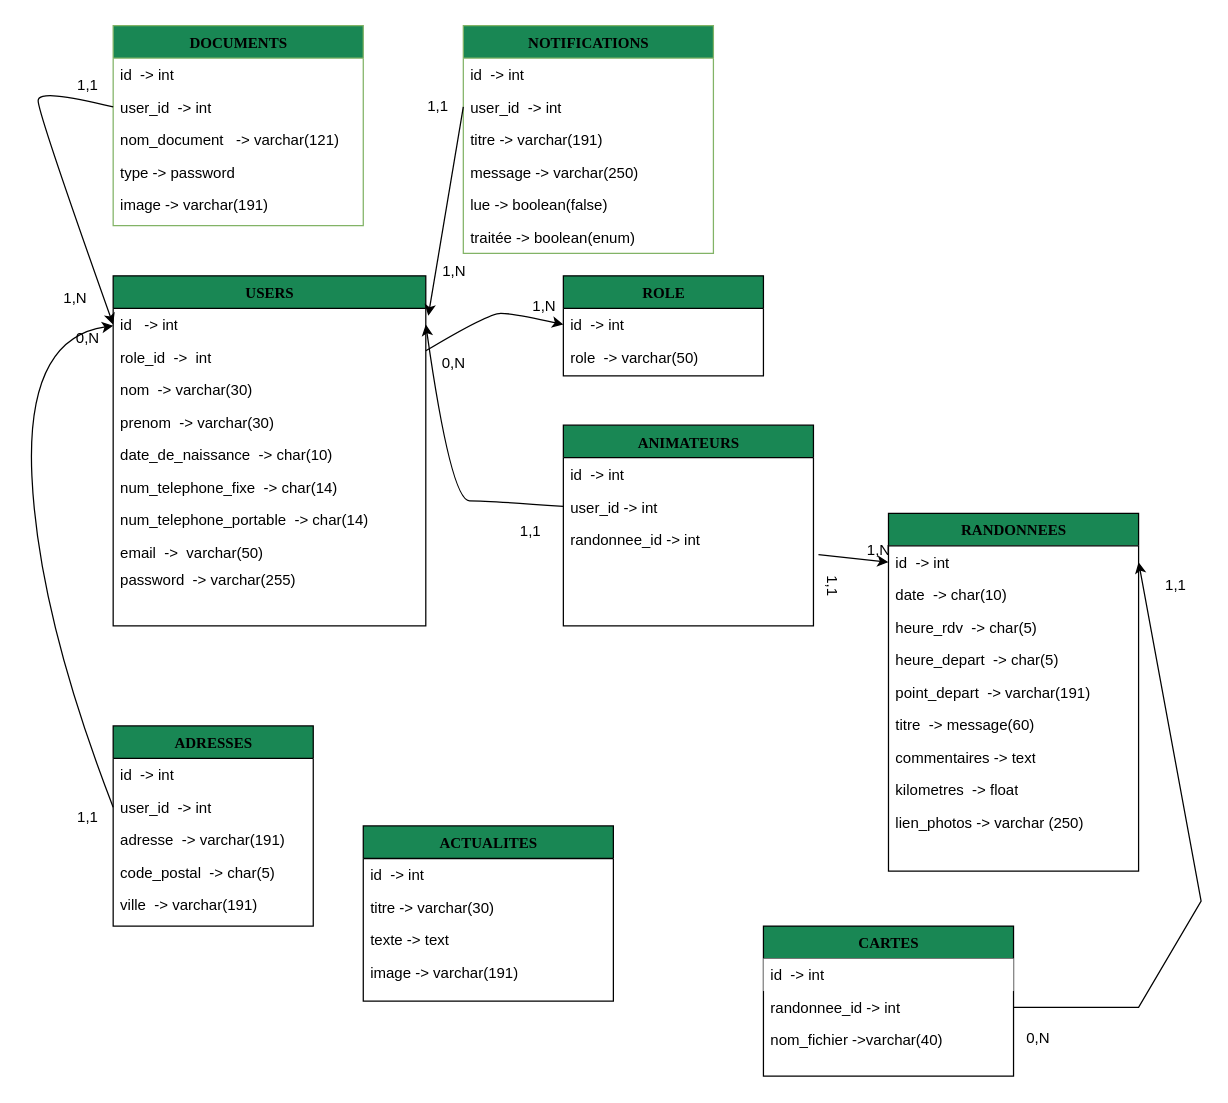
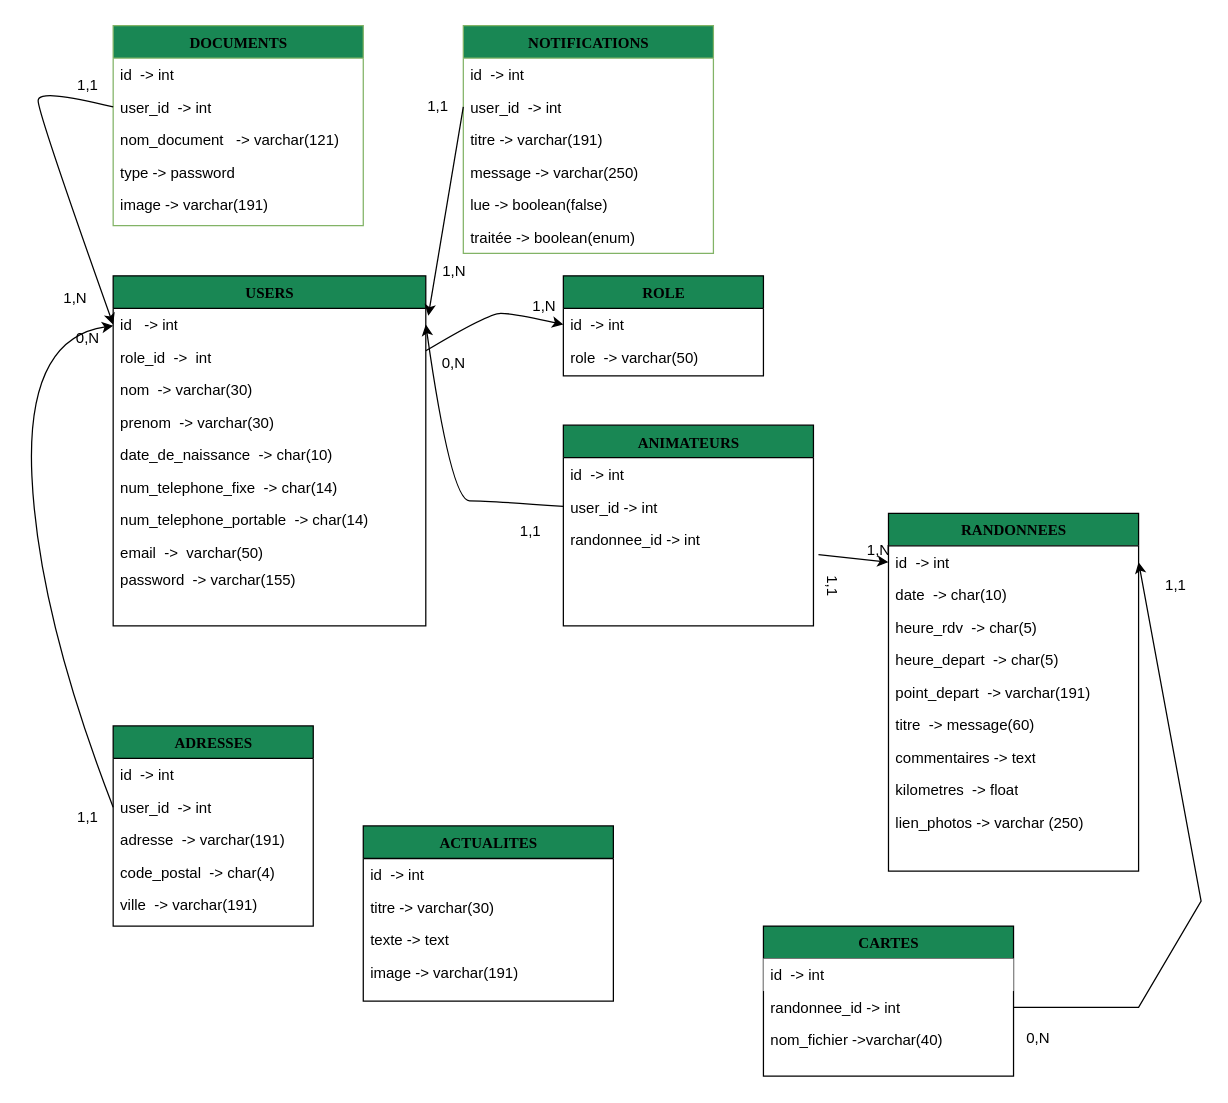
node "password -> varchar(255)": label "password -> varchar(255)" -> "password -> varchar(155)"
node "code_postal -> char(5)": label "code_postal -> char(5)" -> "code_postal -> char(4)"
